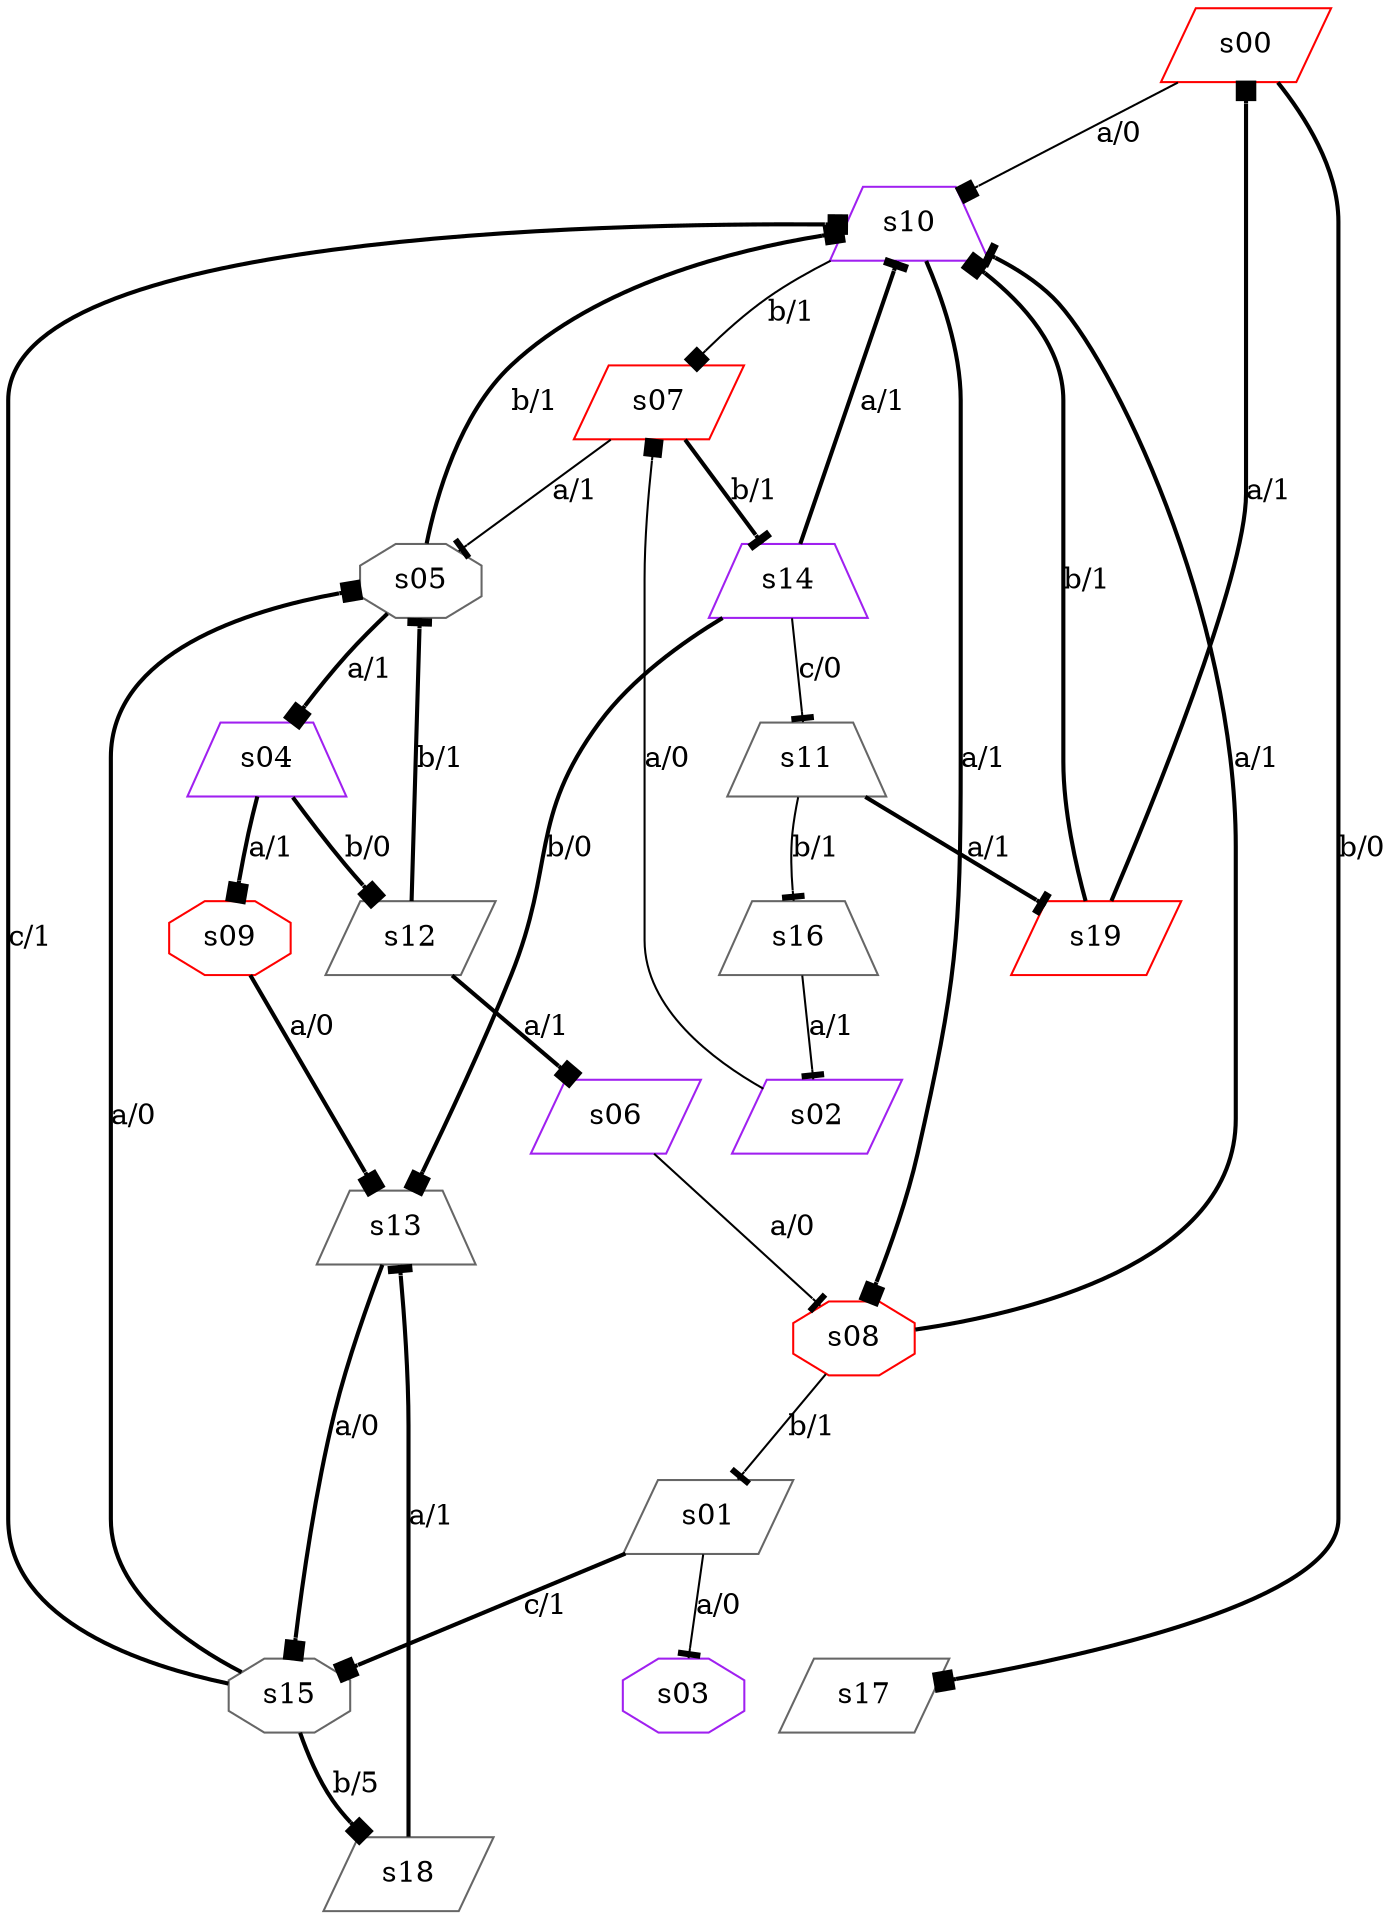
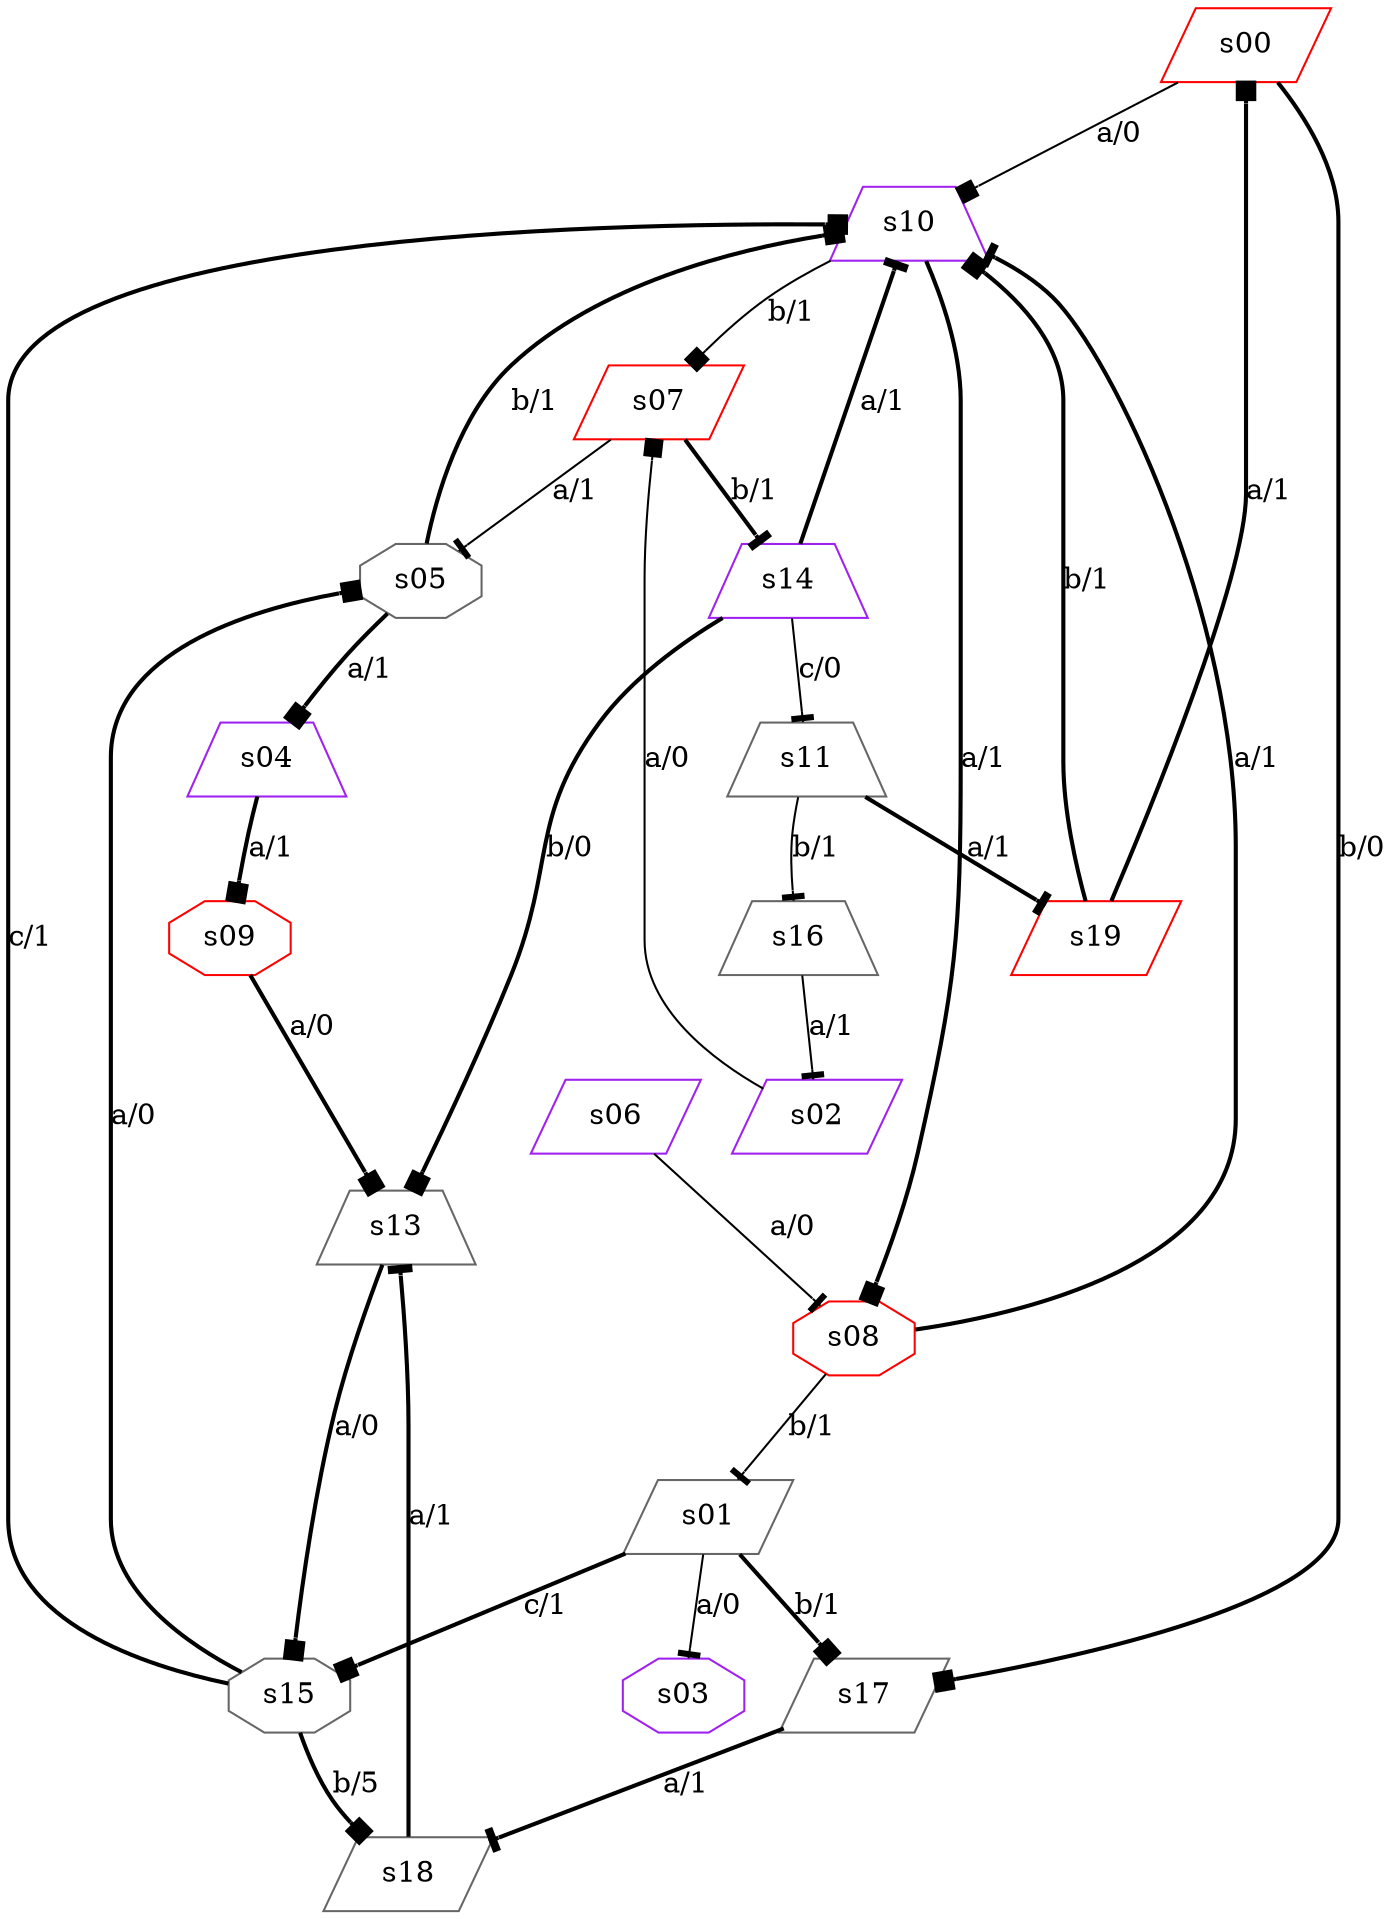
node "s12": removed
edge "s01" -> "s17": added, label "b/1"
edge "s17" -> "s18": added, label "a/1"
